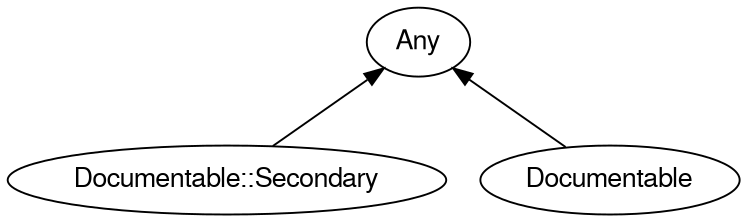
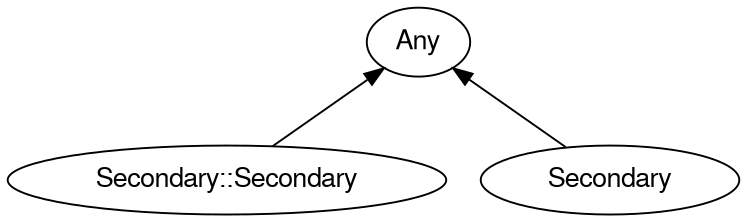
node "Documentable::Secondary": label "Documentable::Secondary" -> "Secondary::Secondary"
node "Documentable": label "Documentable" -> "Secondary"
